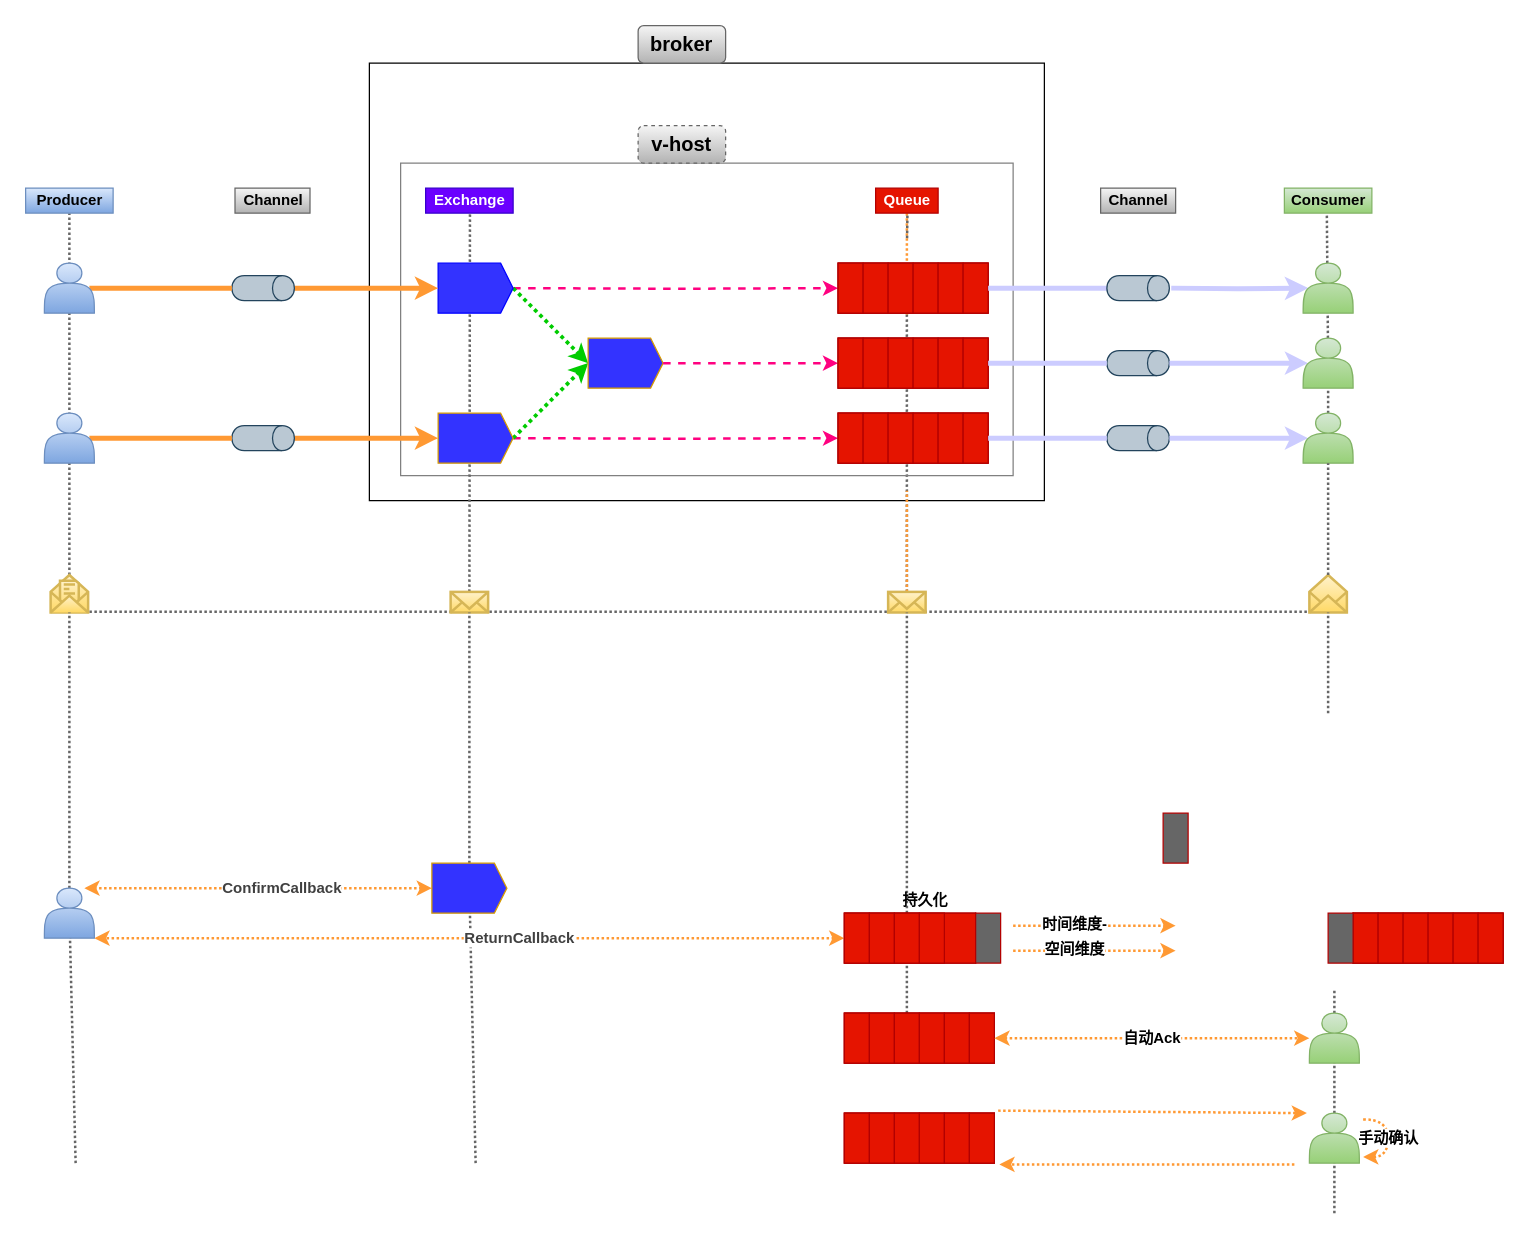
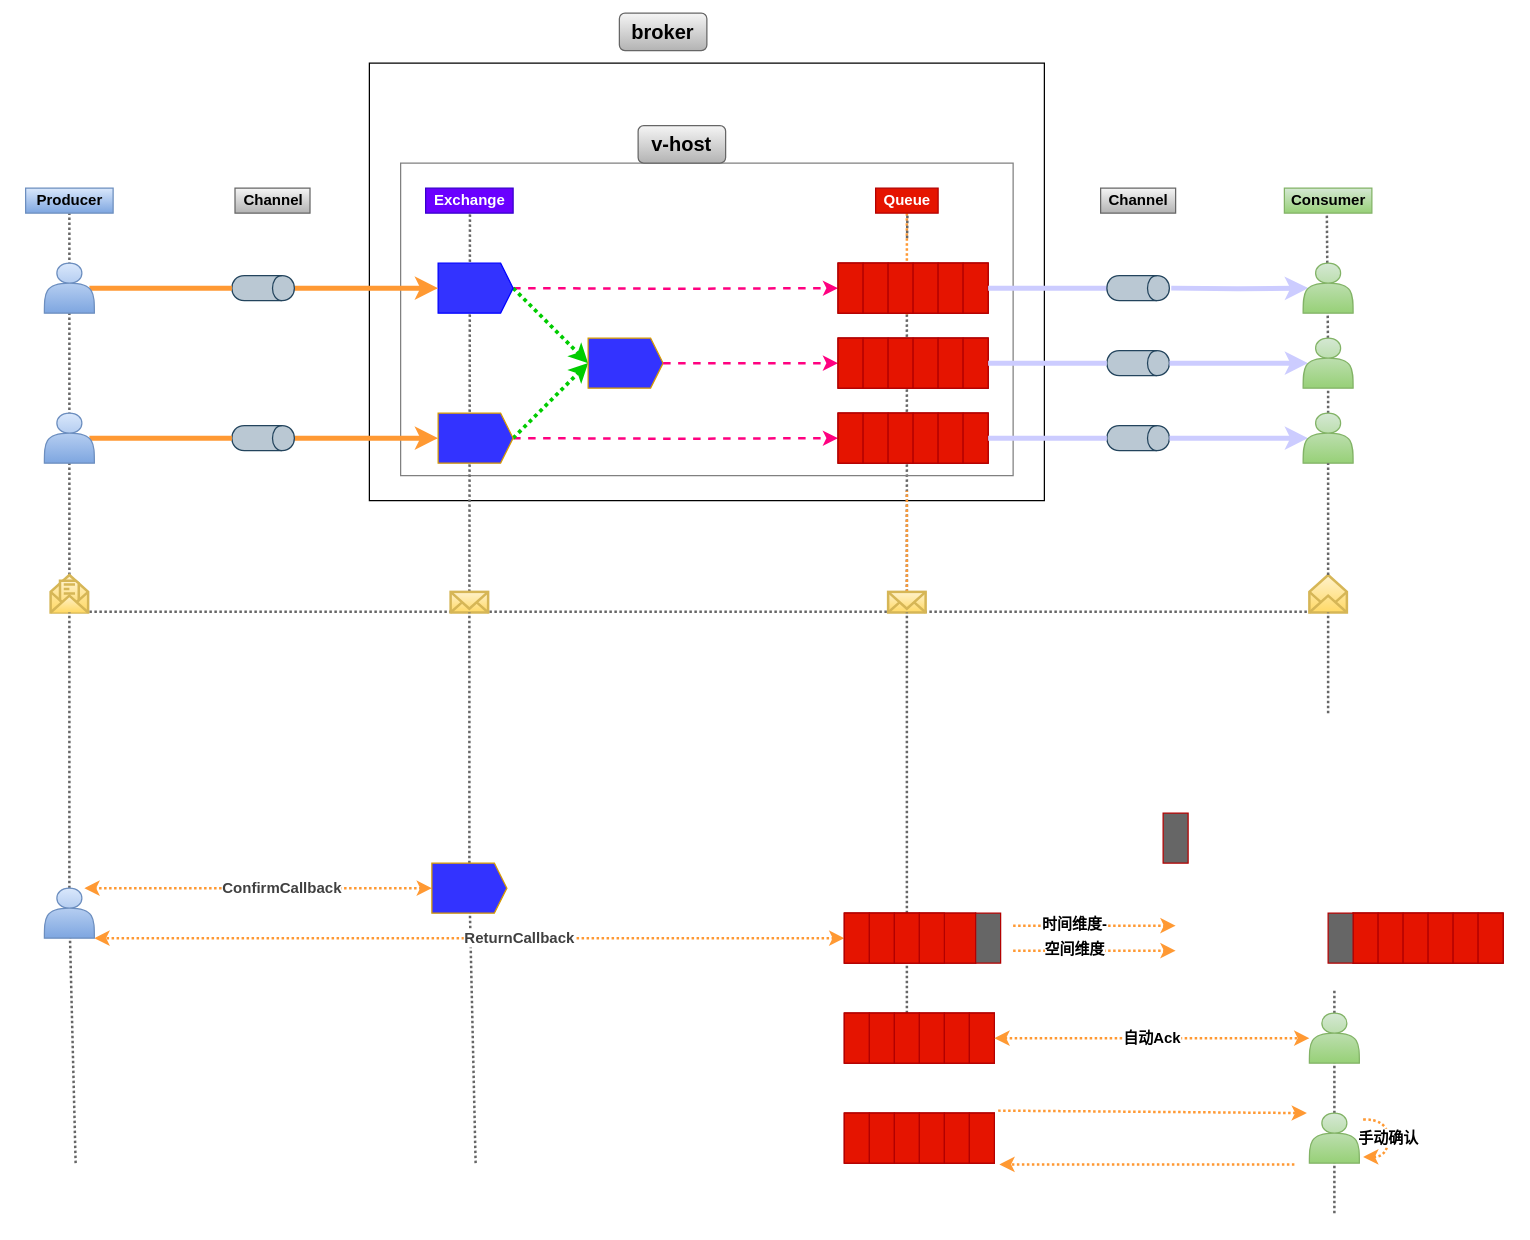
node "broker": moved (682, 44) -> (663, 32)
node "v-host": style dashed -> solid
node "持久化": removed
